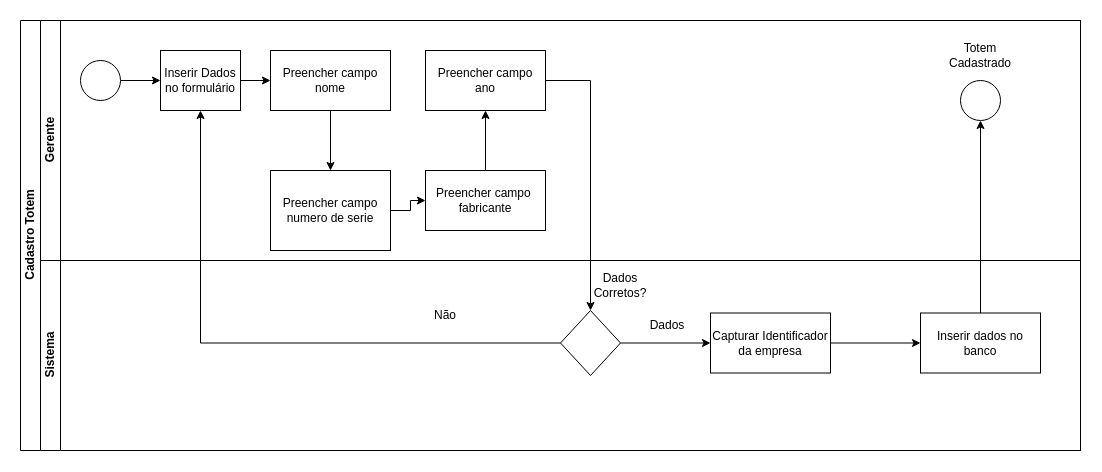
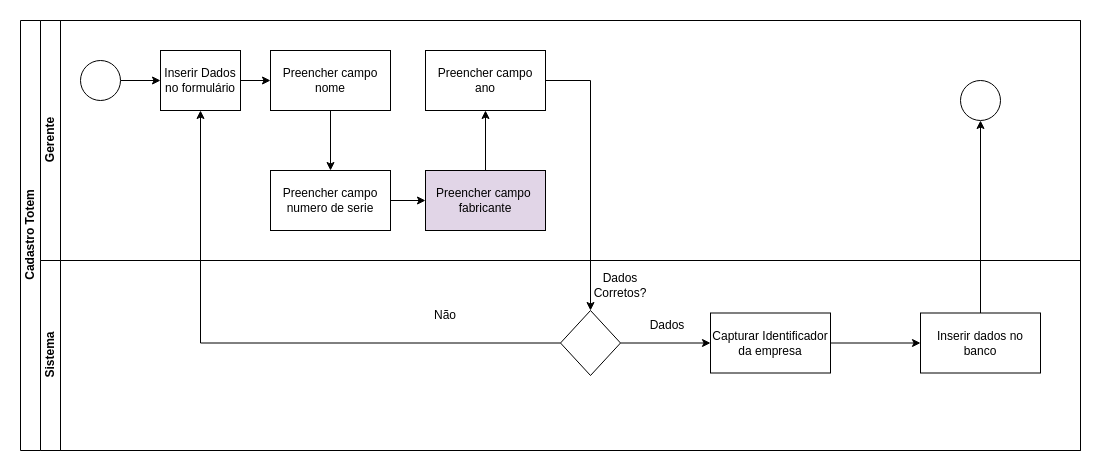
node "Totem Cadastrado": removed
node "Preencher campo fabricante": fillcolor #ffffff -> #e1d5e7
node "Preencher campo numero de serie": size 120x80 -> 120x60
